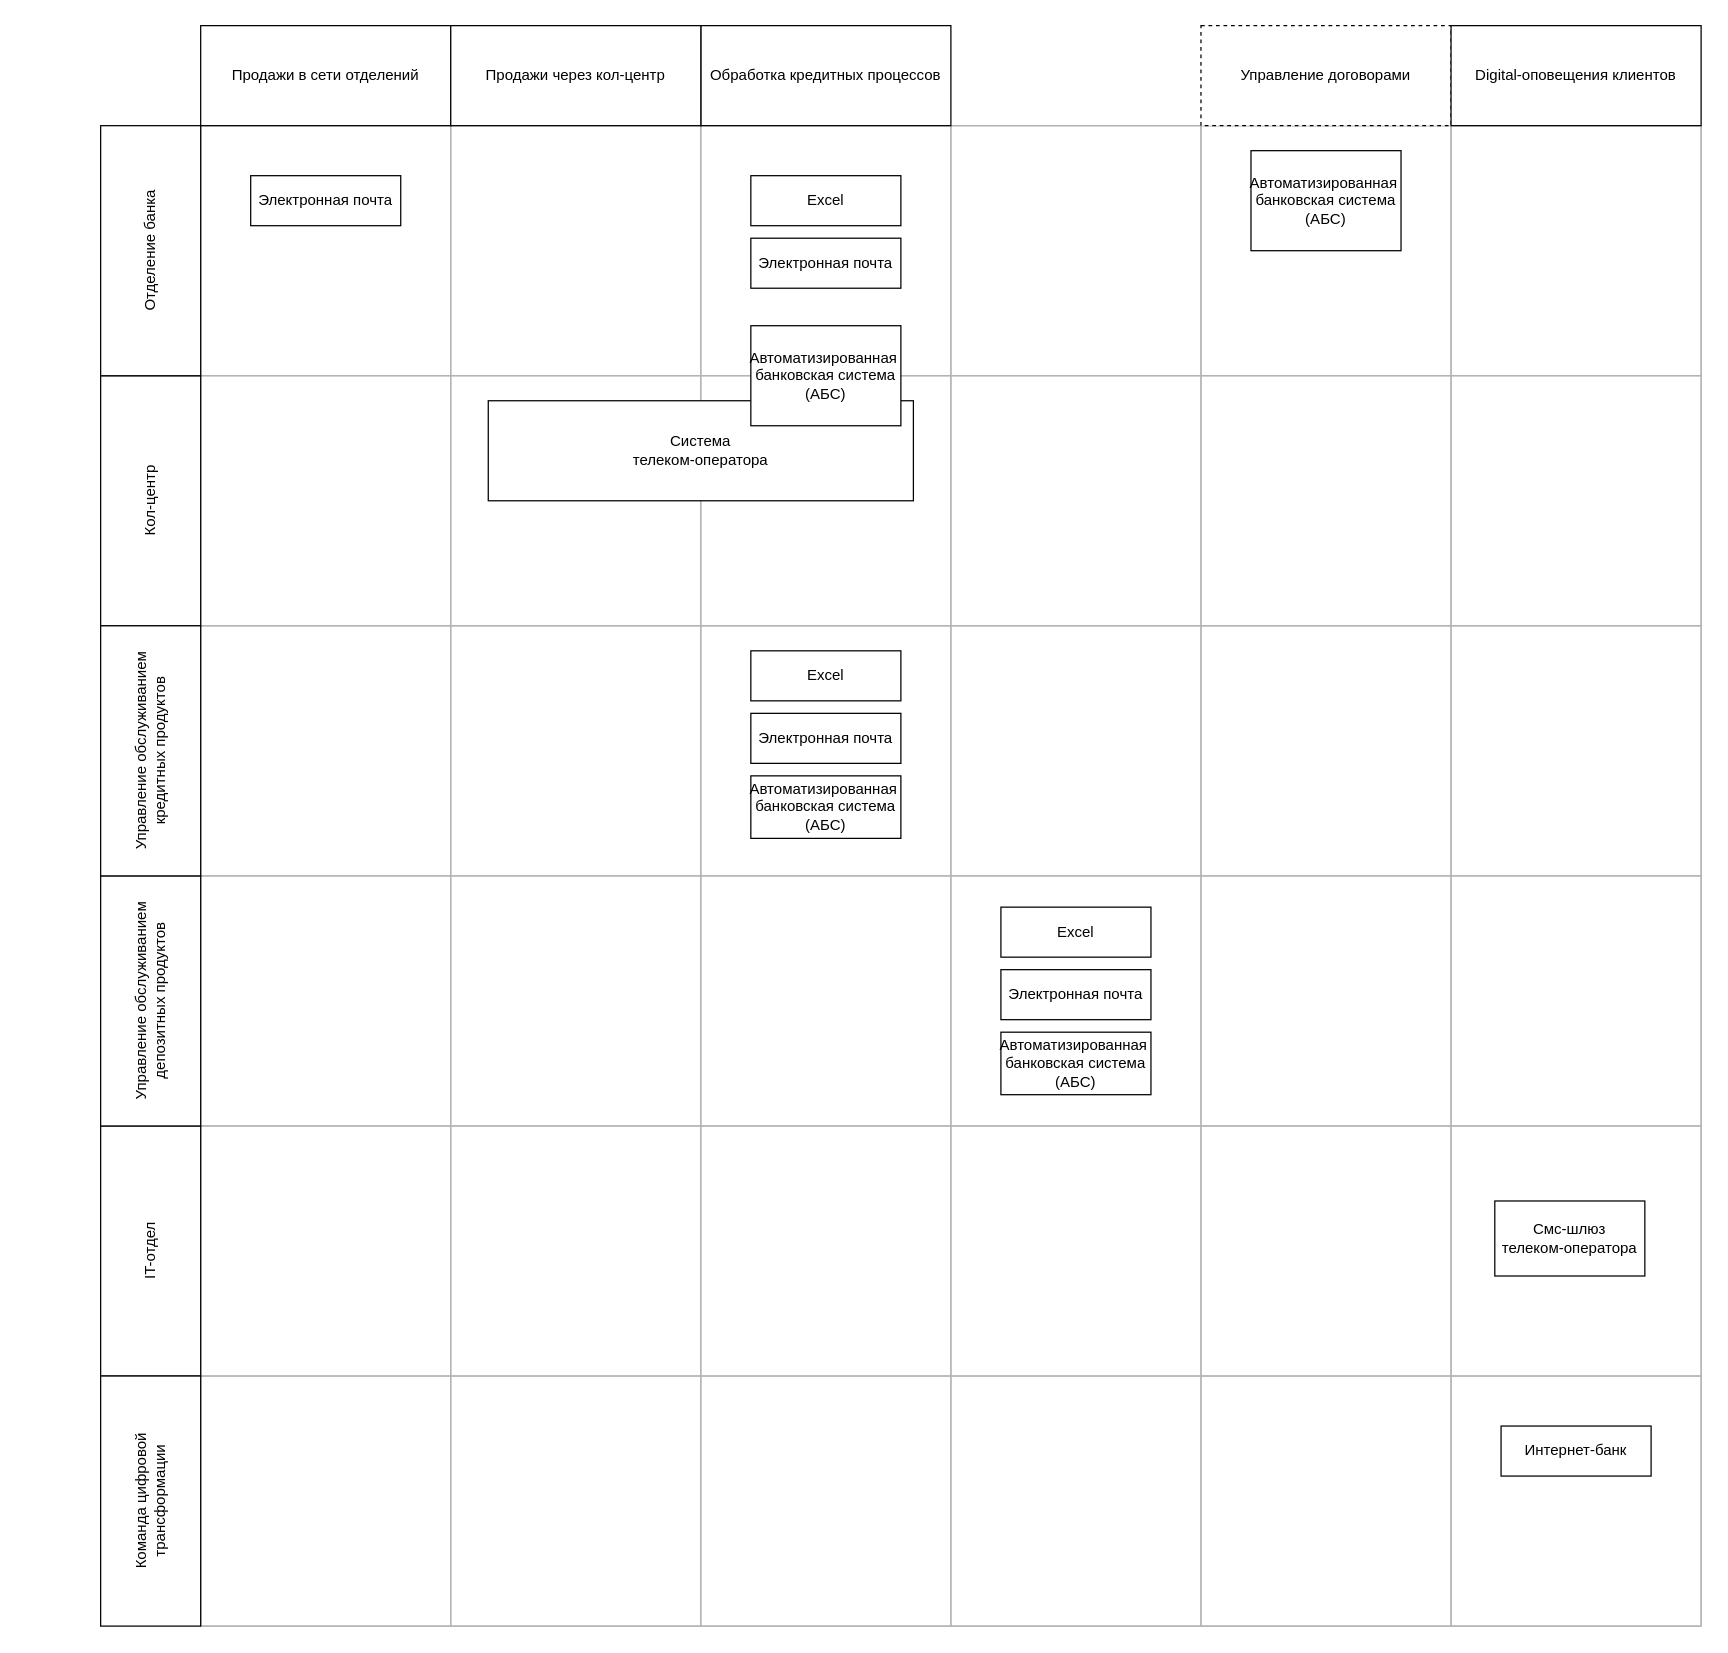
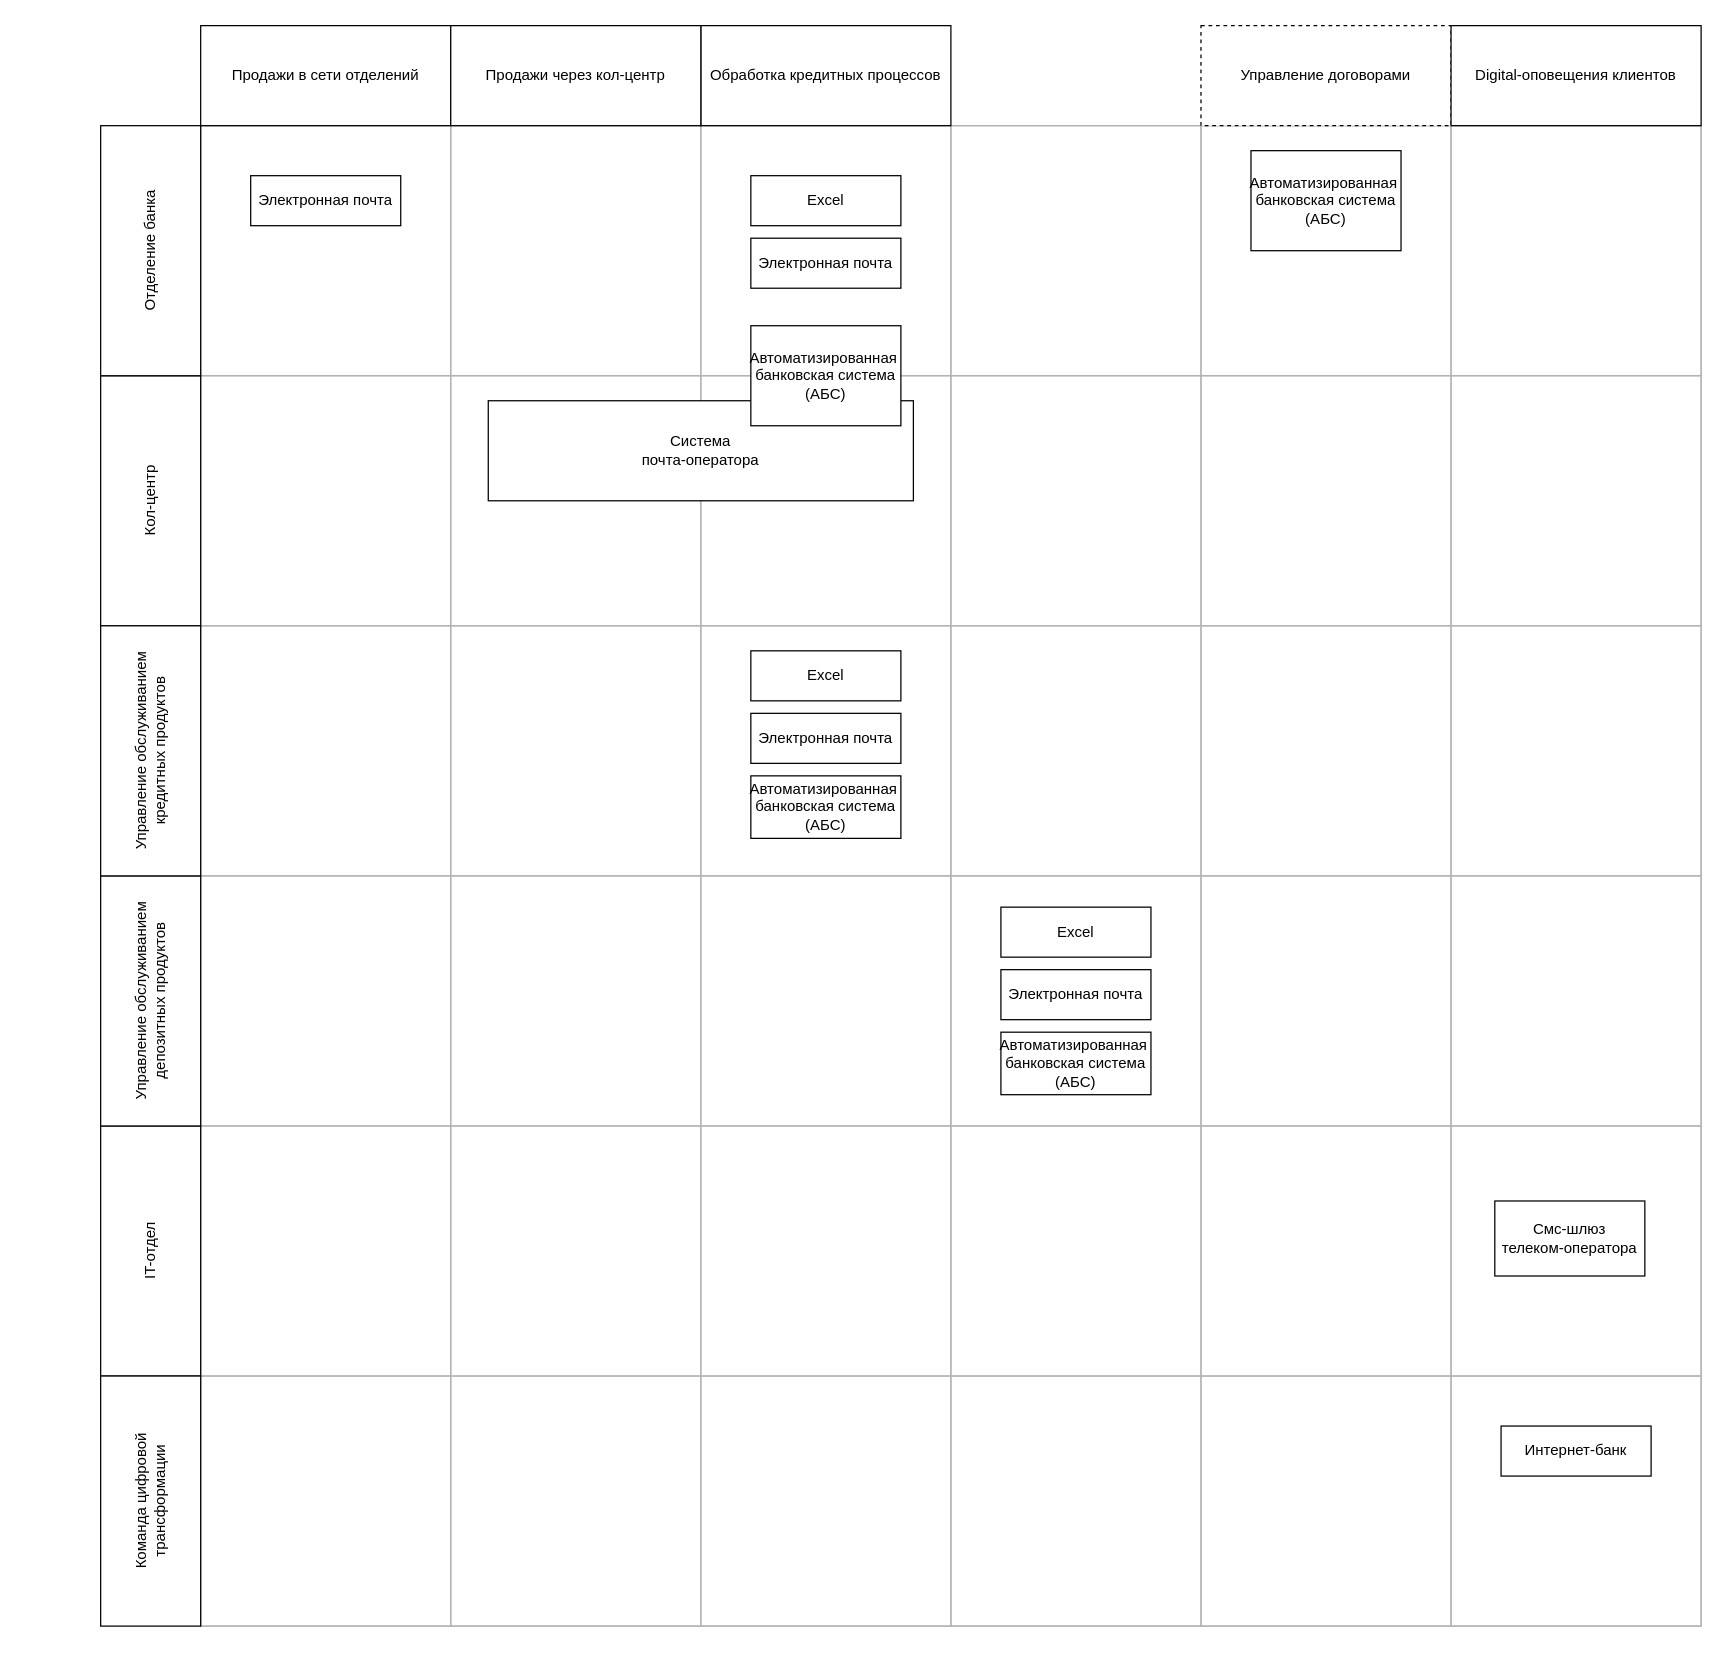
node "Система телеком-оператора": label "Система телеком-оператора" -> "Система почта-оператора"
